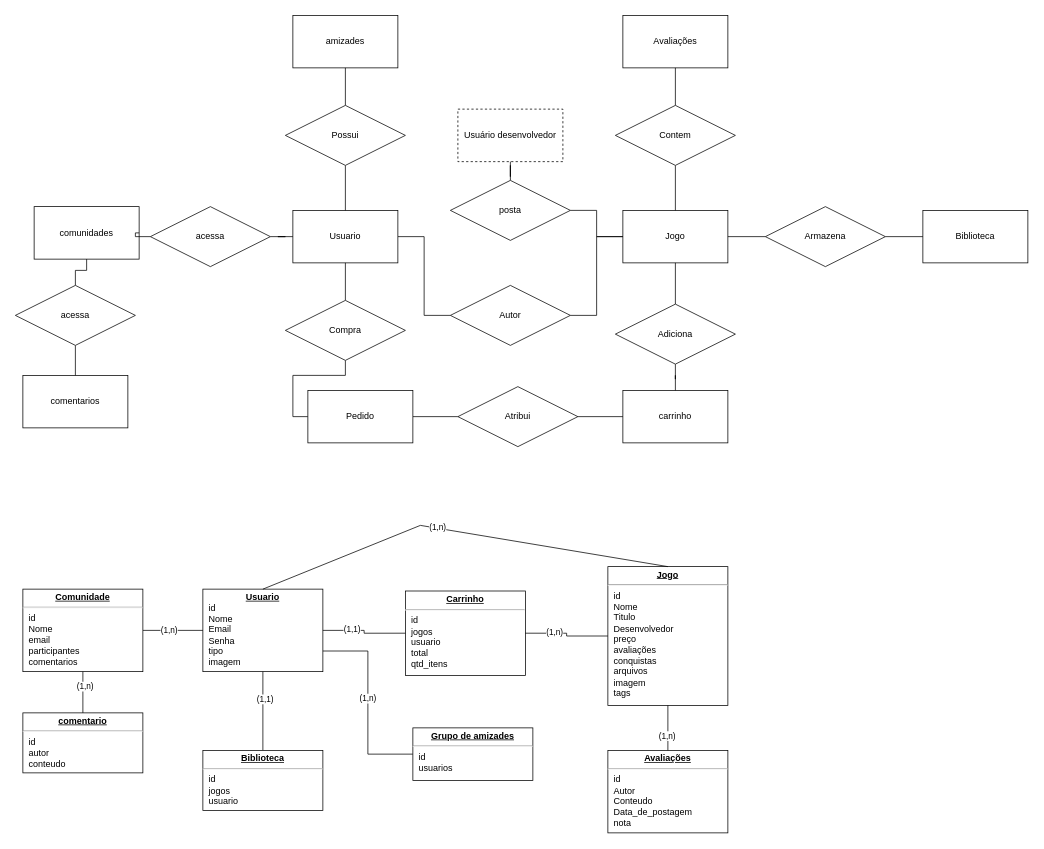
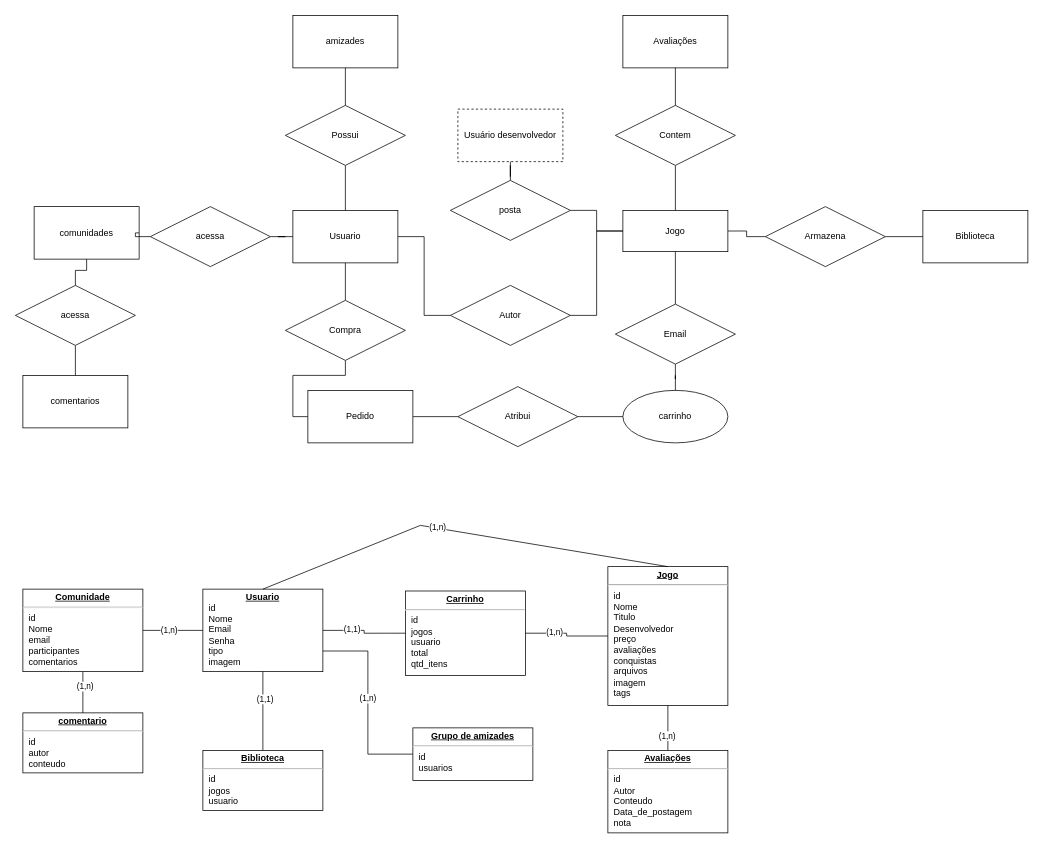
node "Jogo": size 105x53 -> 105x41
node "Adiciona": label "Adiciona" -> "Email"
node "carrinho": shape rectangle -> ellipse
